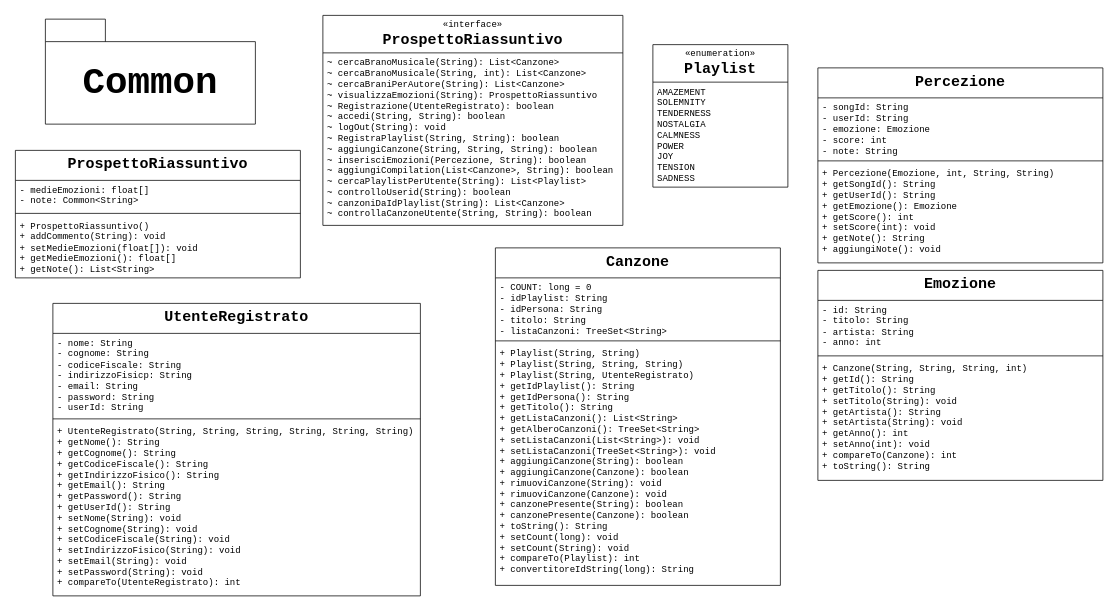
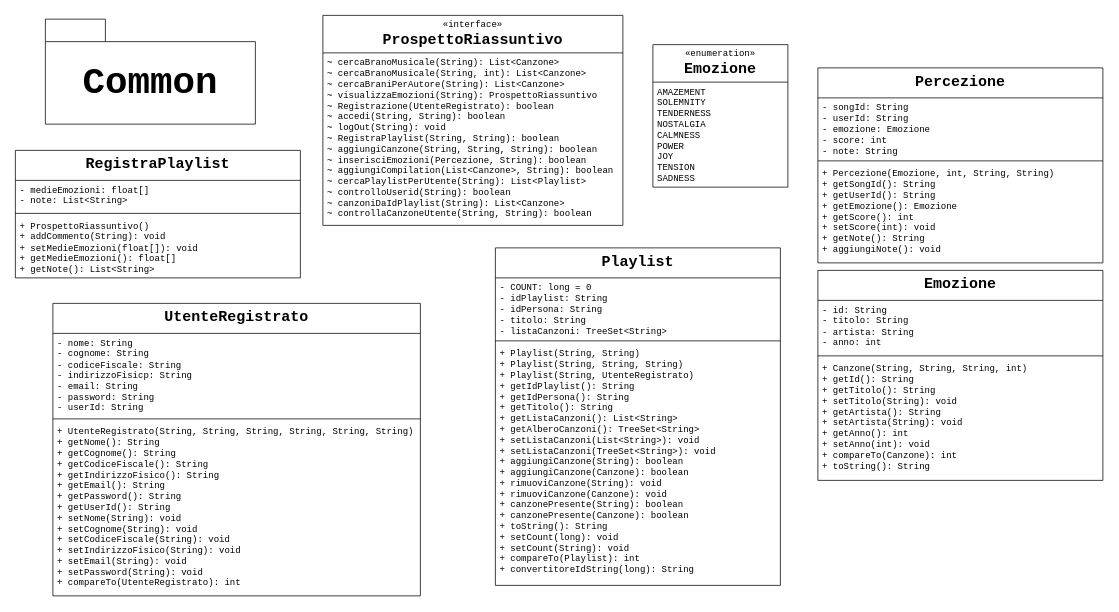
node "«enumeration»Playlist": label "«enumeration»Playlist" -> "«enumeration»Emozione"
node "ProspettoRiassuntivo": label "ProspettoRiassuntivo" -> "RegistraPlaylist"
node "- medieEmozioni: float[] - note: Common<String>": label "- medieEmozioni: float[] - note: Common<String>" -> "- medieEmozioni: float[] - note: List<String>"
node "Canzone": label "Canzone" -> "Playlist"
